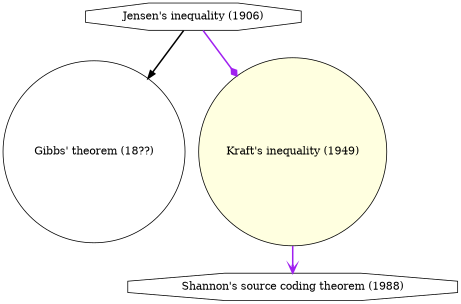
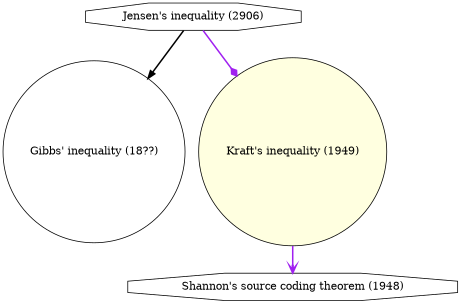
node "Jensen's inequality (1906)": label "Jensen's inequality (1906)" -> "Jensen's inequality (2906)"
node "Gibbs' theorem (18??)": label "Gibbs' theorem (18??)" -> "Gibbs' inequality (18??)"
node "Shannon's source coding theorem (1988)": label "Shannon's source coding theorem (1988)" -> "Shannon's source coding theorem (1948)"
